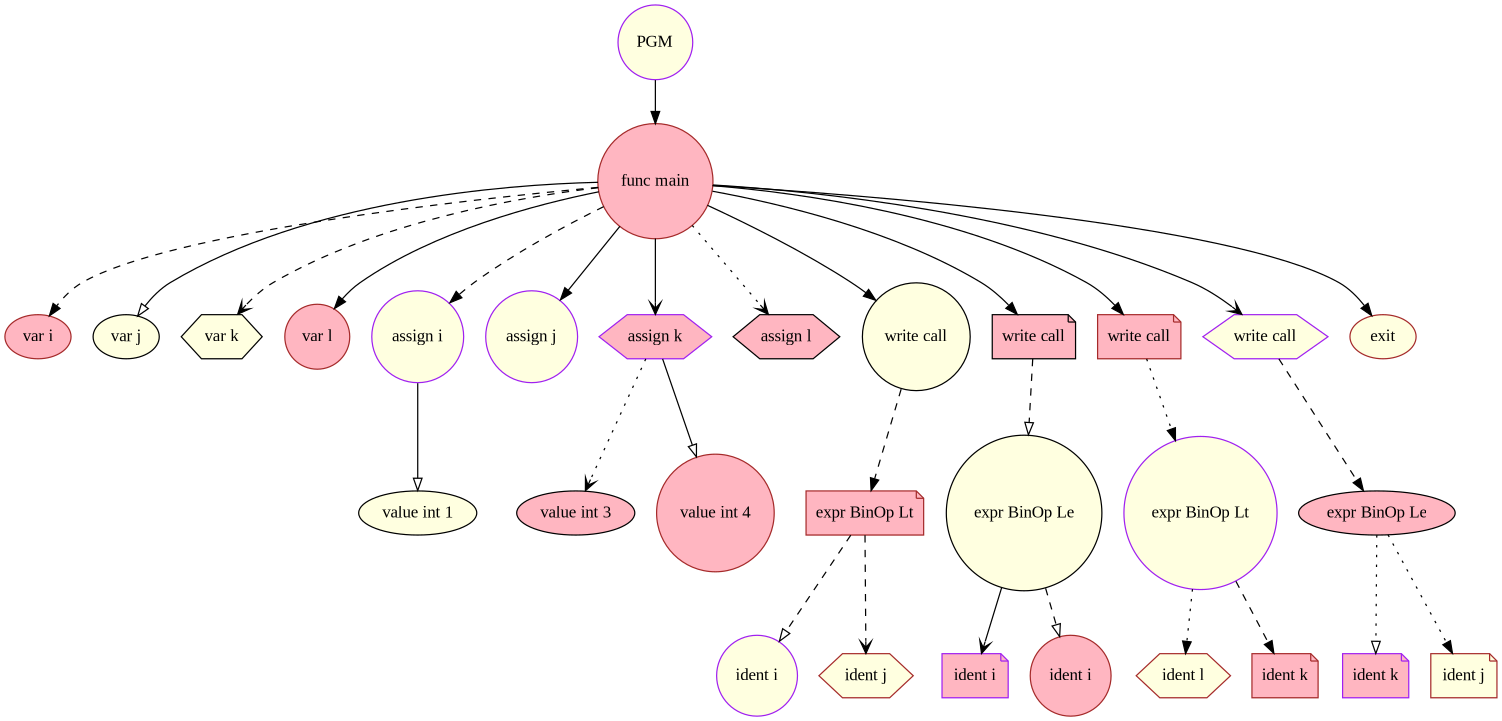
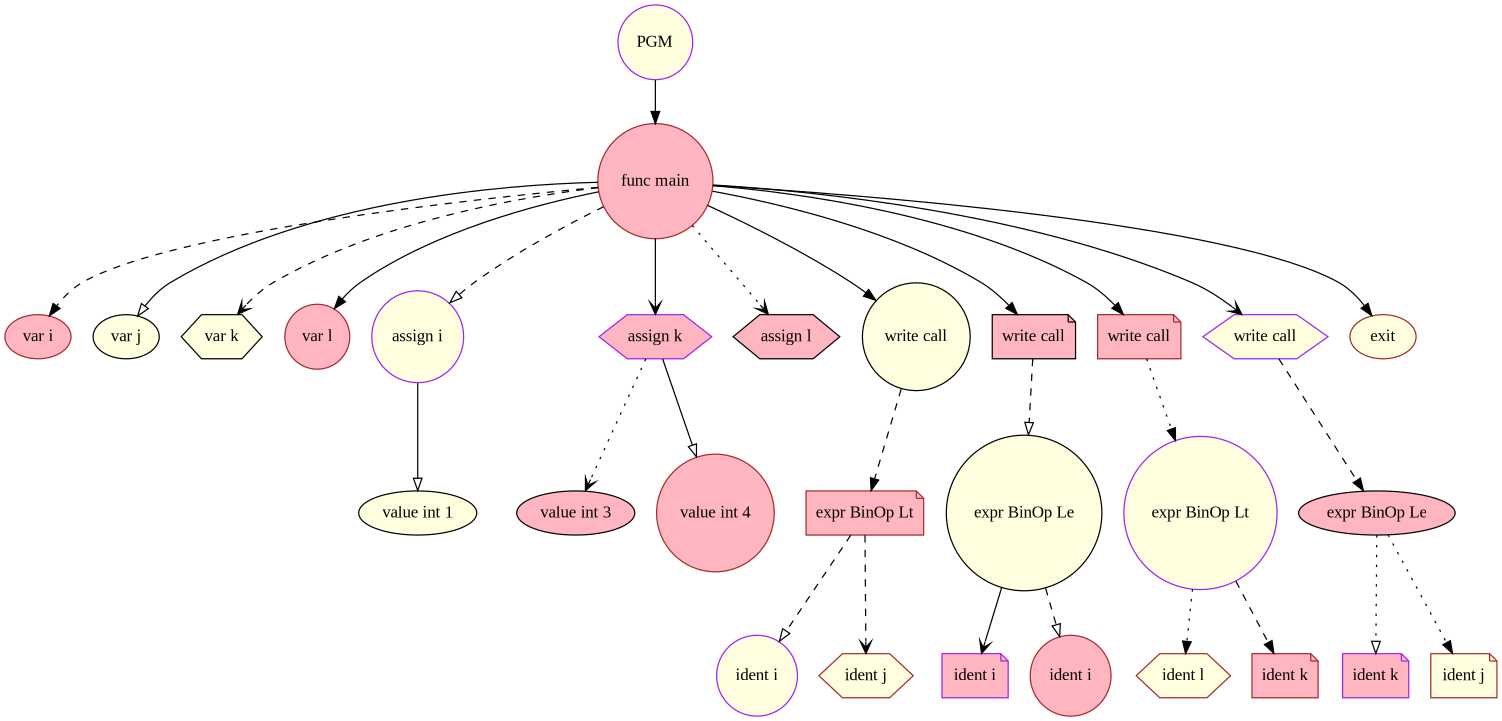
edge "func main" -> "assign i": arrowhead normal -> onormal
node "assign j": removed
